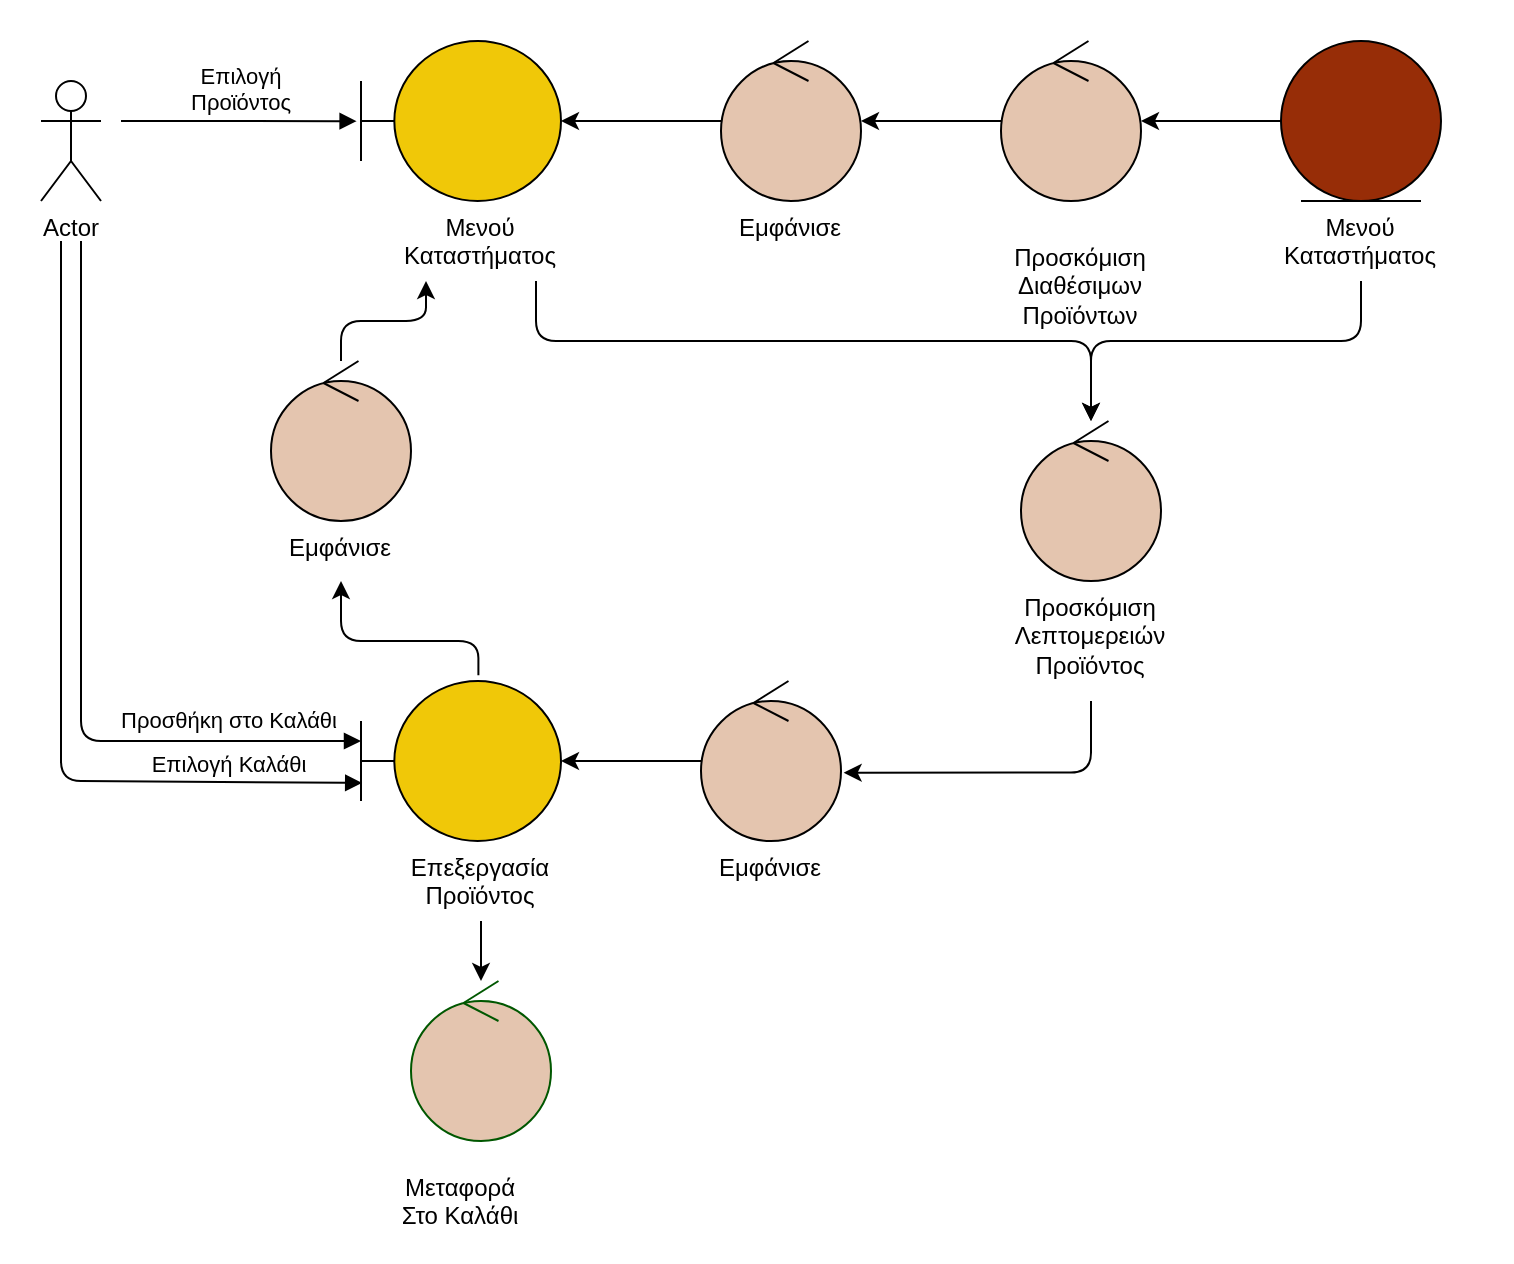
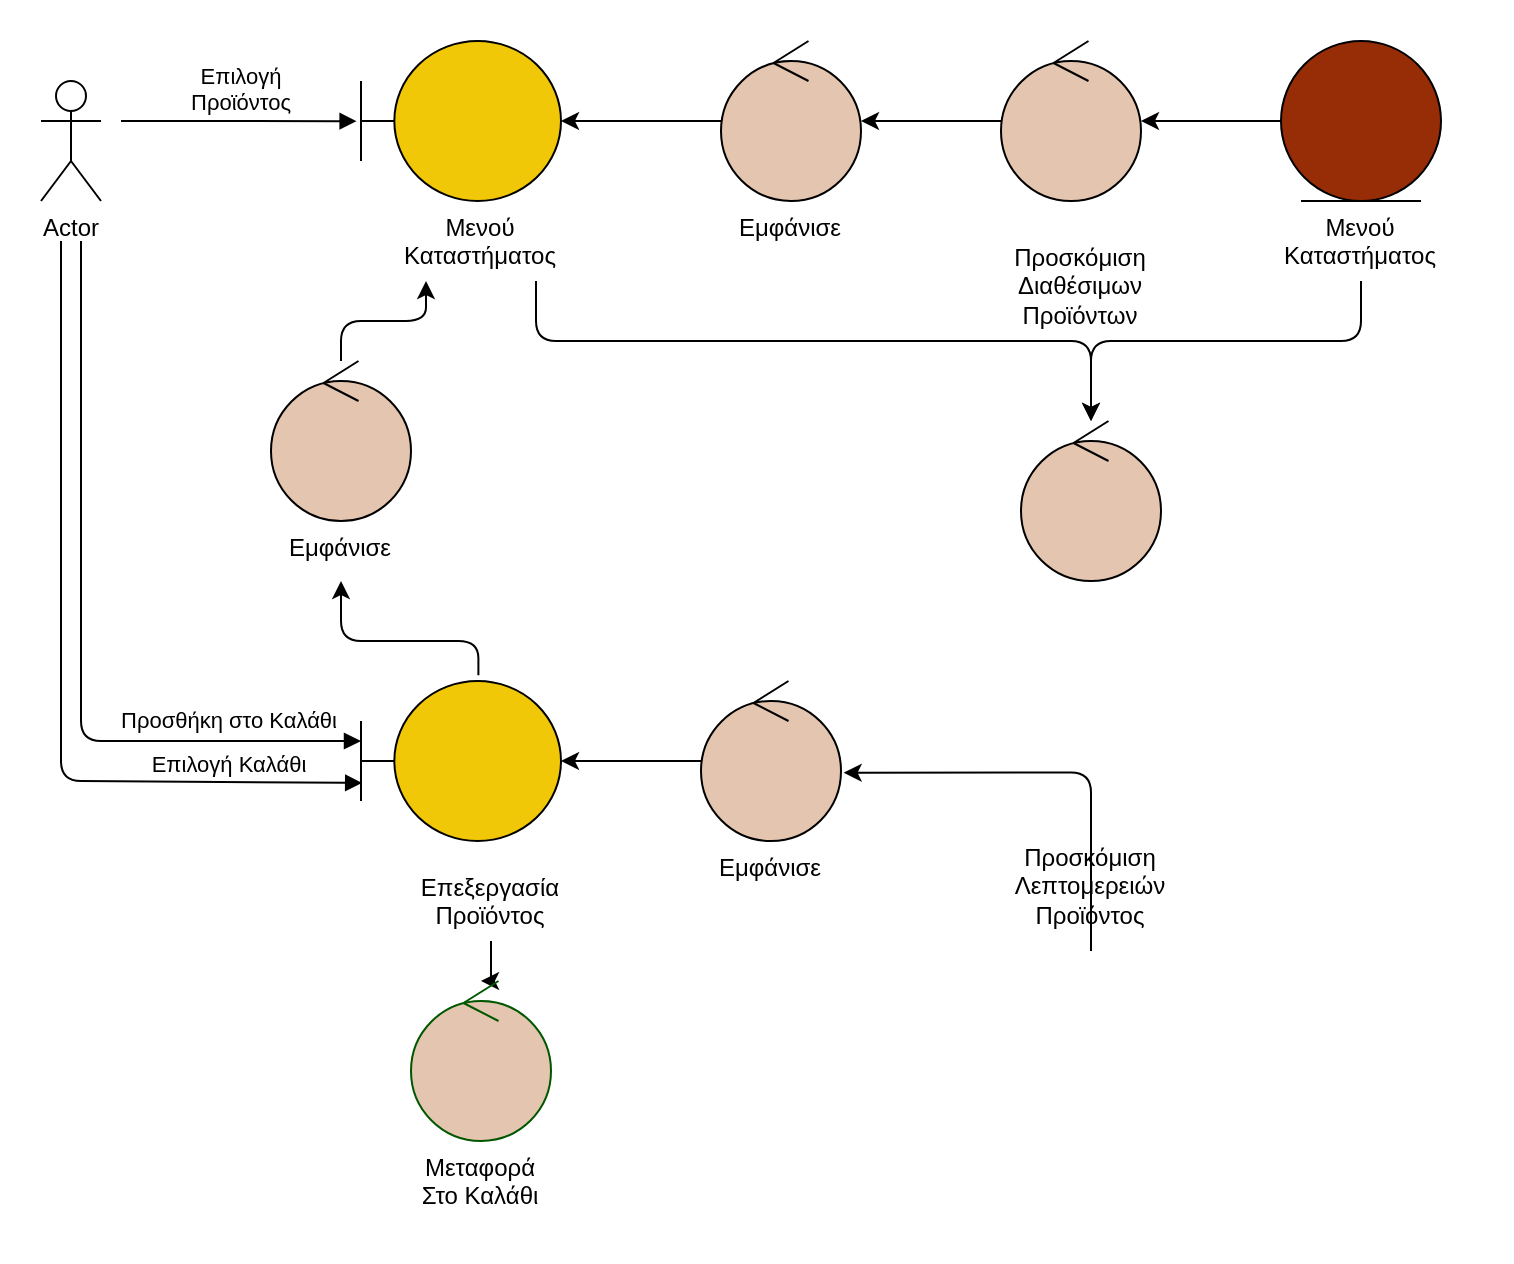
node "ΠροσκόμισηΛεπτομερειώνΠροϊόντος": moved (1091, 641) -> (1091, 891)
node "ΕπεξεργασίαΠροϊόντος": moved (481, 881) -> (491, 901)
node "ΜεταφοράΣτο Καλάθι": moved (461, 1201) -> (481, 1181)
